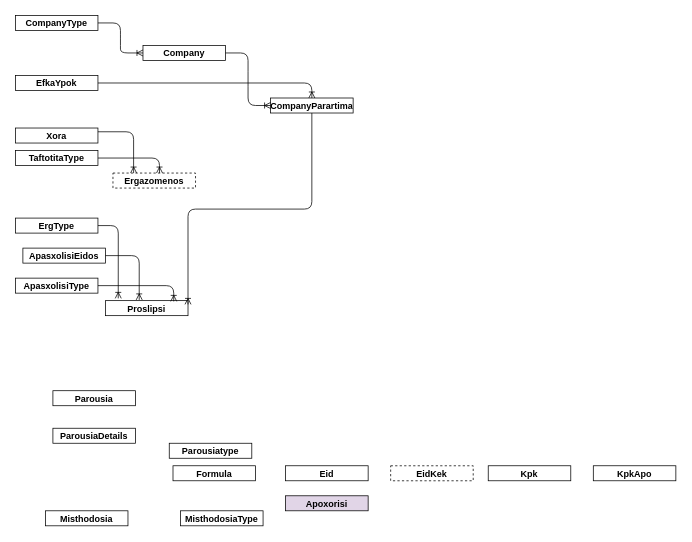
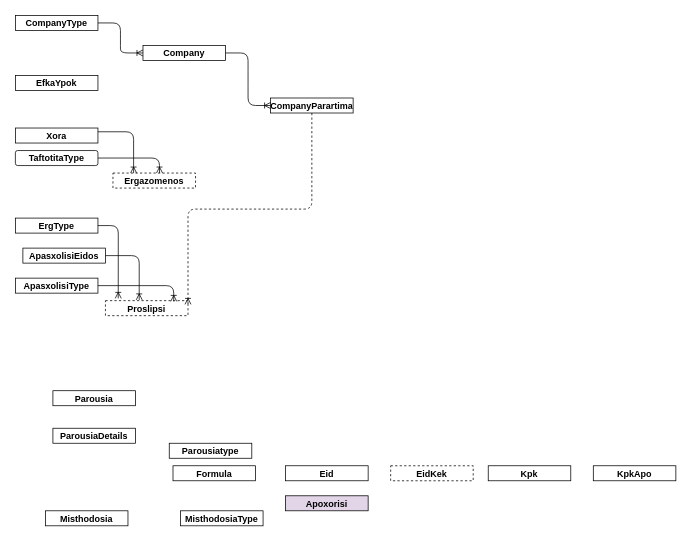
edge "EfkaYpok" -> "CompanyParartima": removed
node "TaftotitaType": shape rectangle -> rounded rectangle
edge "CompanyParartima" -> "Proslipsi": style solid -> dashed
node "Proslipsi": style solid -> dashed
